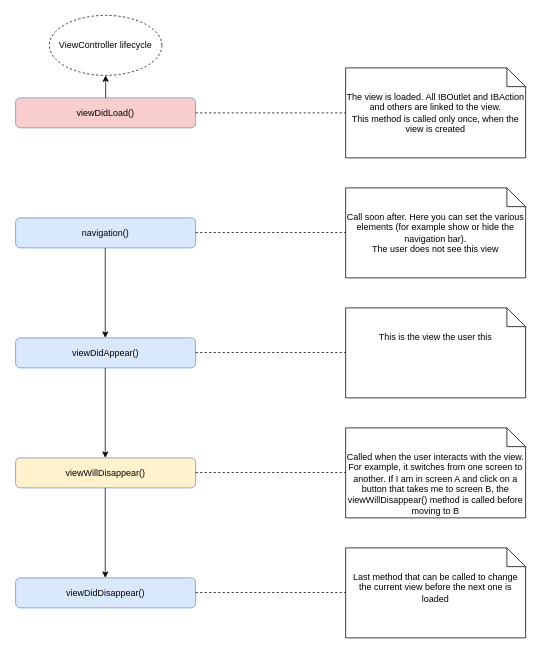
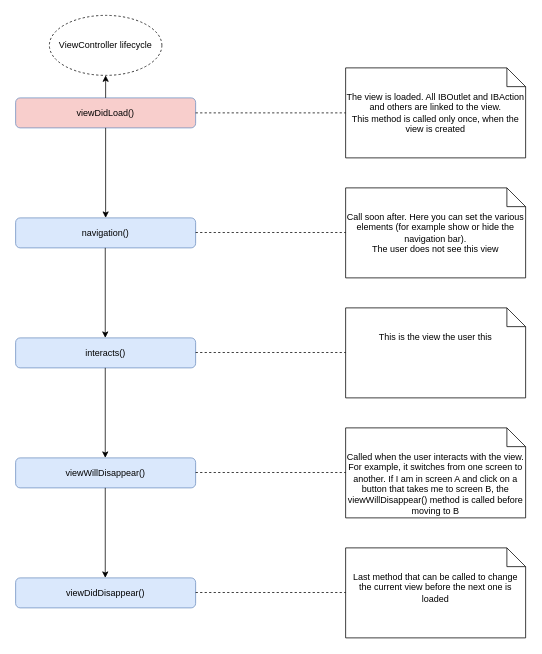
edge "viewDidLoad()" -> "navigation()": added
node "viewDidAppear()": label "viewDidAppear()" -> "interacts()"
node "viewWillDisappear()": fillcolor #fff2cc -> #dae8fc
